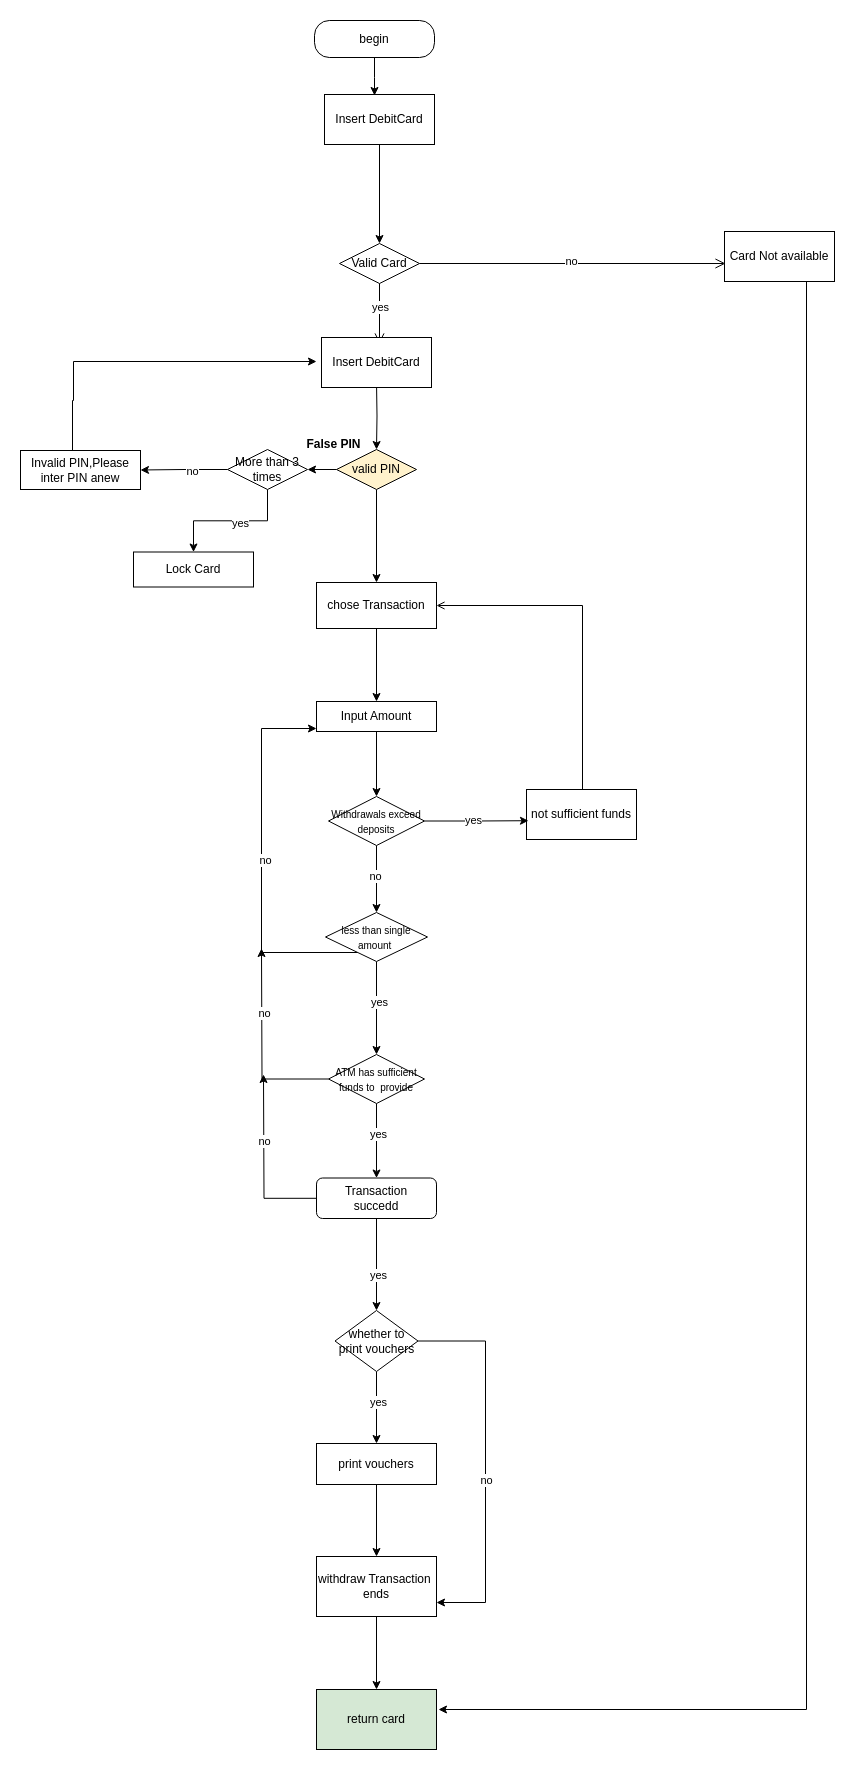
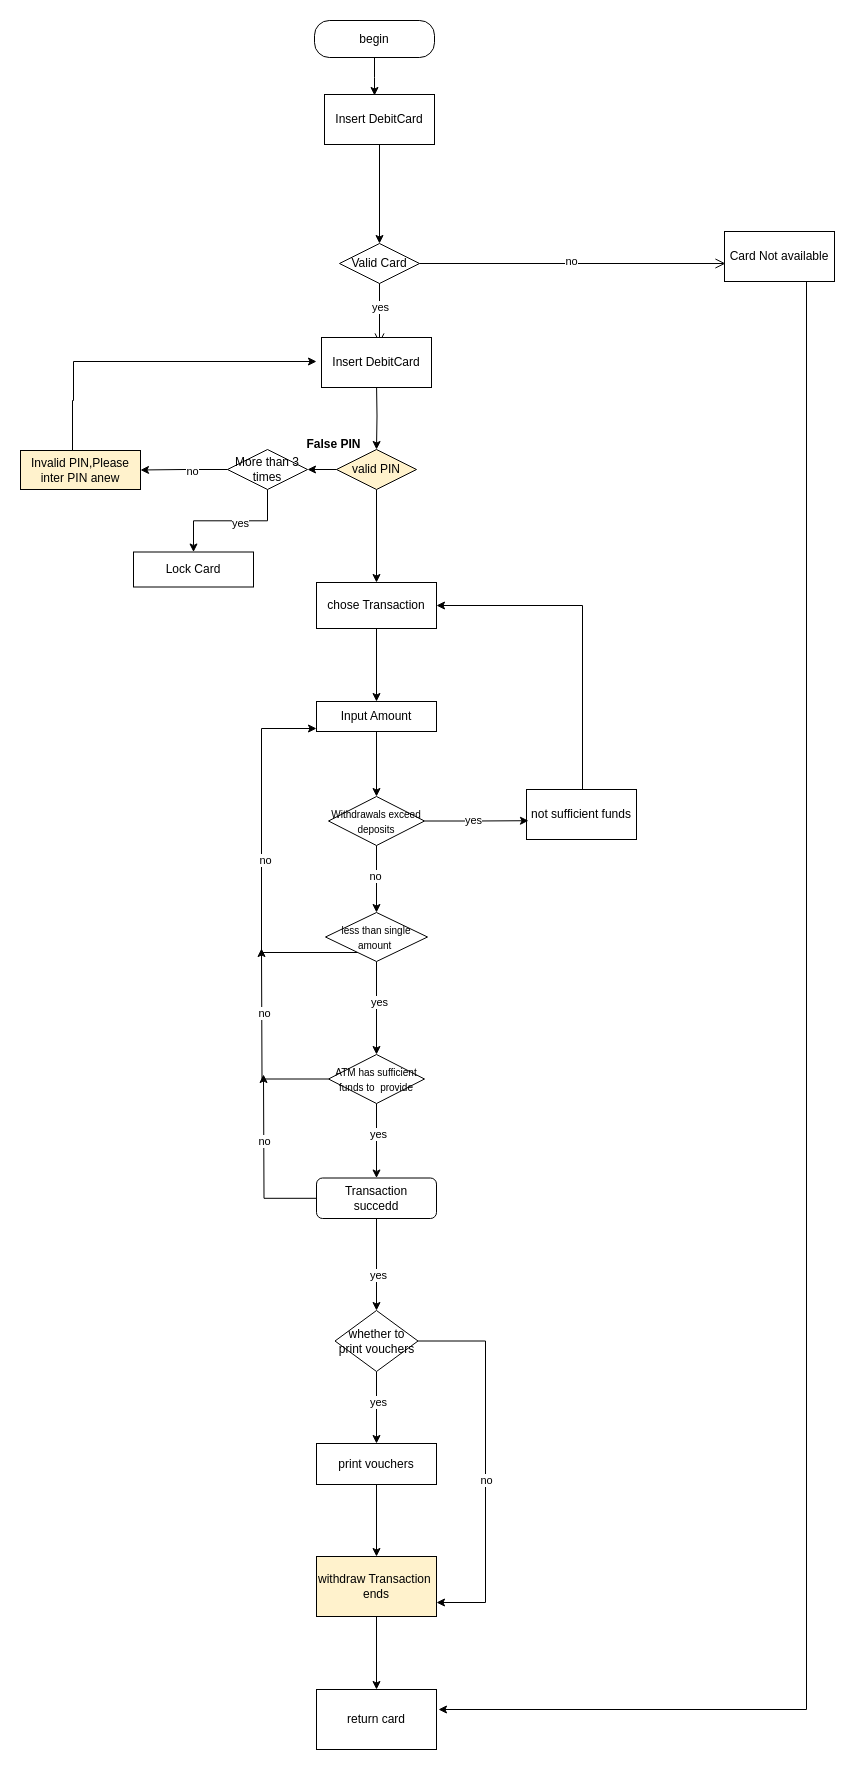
node "Invalid PIN,Please inter PIN anew": fillcolor #ffffff -> #fff2cc
edge "not sufficient funds" -> "chose Transaction": arrowhead open -> classic
node "withdraw Transaction ends": fillcolor #ffffff -> #fff2cc
node "return card": fillcolor #d5e8d4 -> #ffffff
